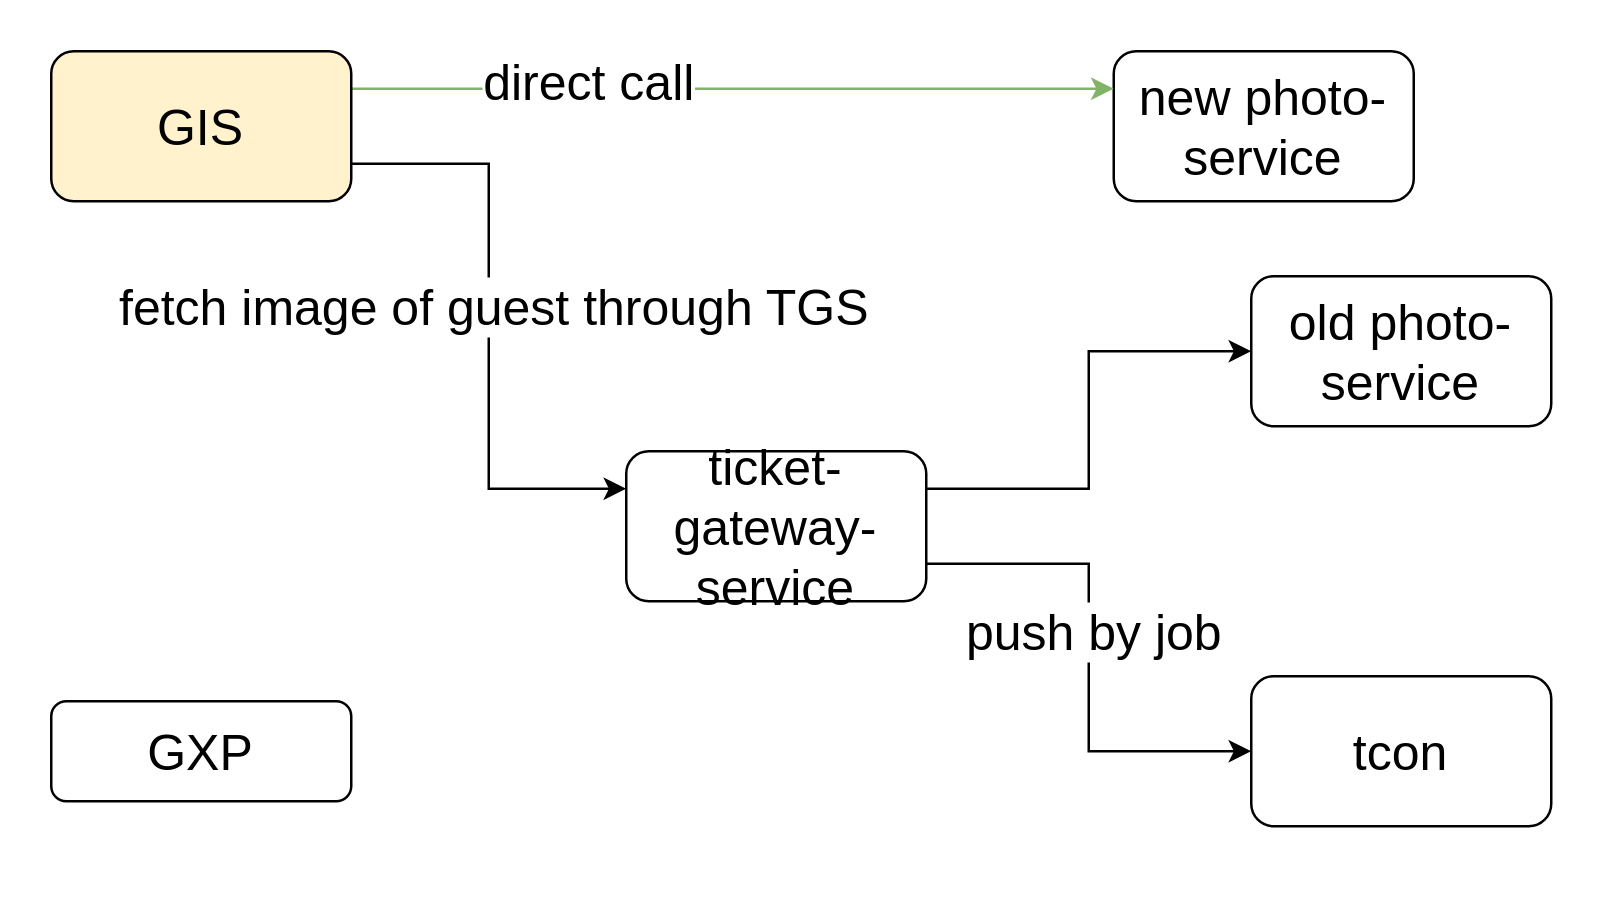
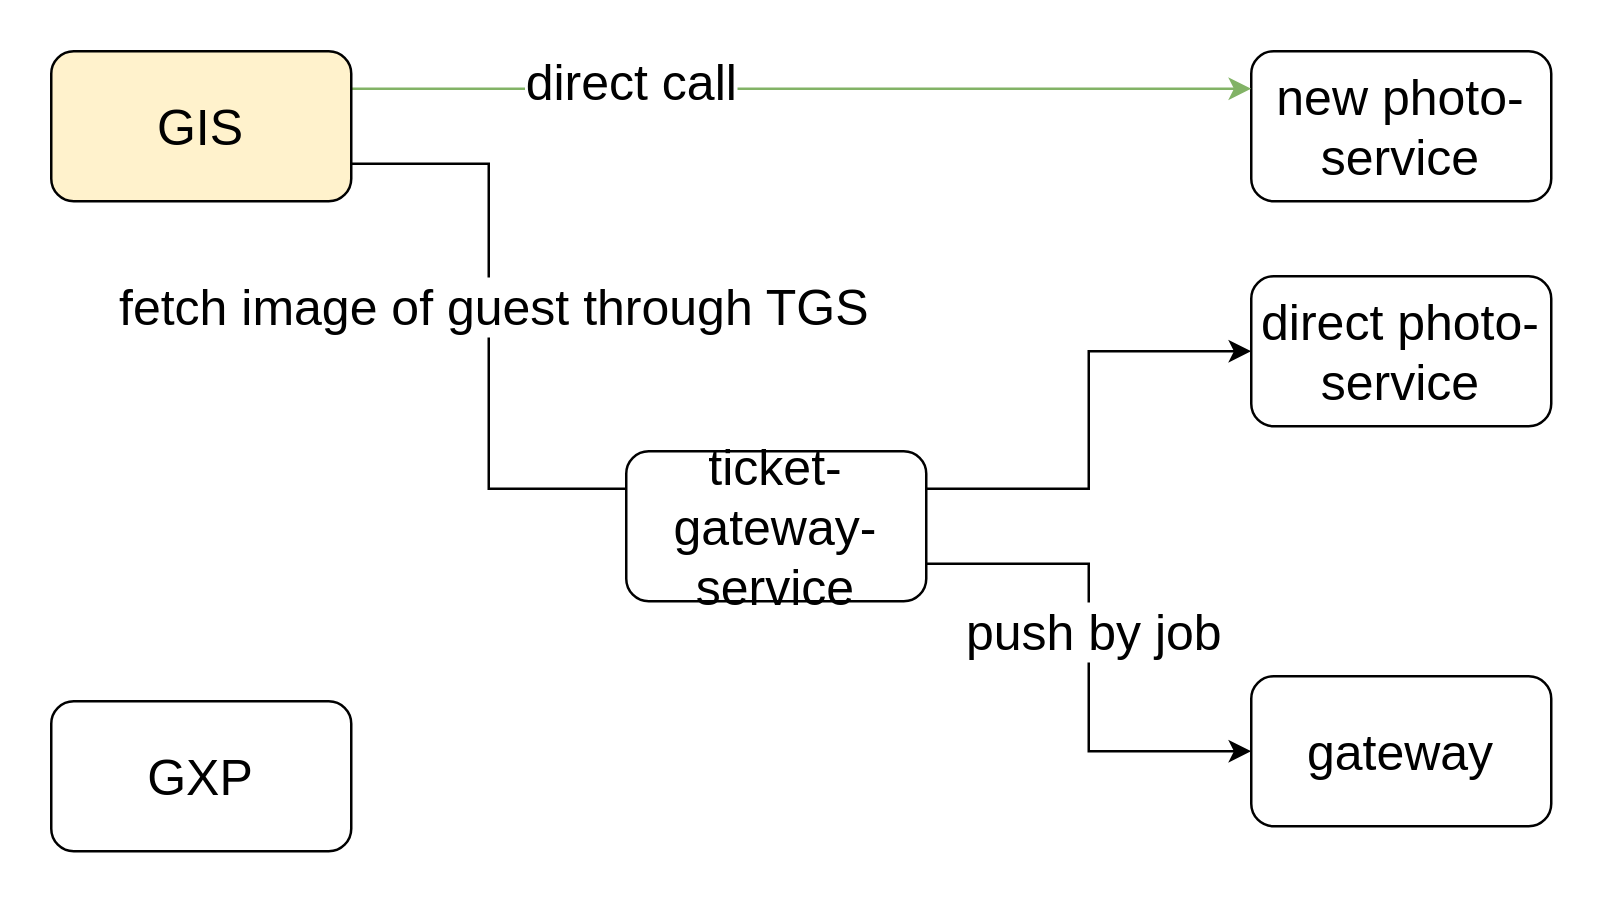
node "new photo-service": moved (1264, 126) -> (1401, 126)
node "old photo-service": label "old photo-service" -> "direct photo-service"
edge "GIS" -> "ticket-gateway-service": arrowhead classic -> none
node "GXP": size 300x100 -> 300x150
node "tcon": label "tcon" -> "gateway"
